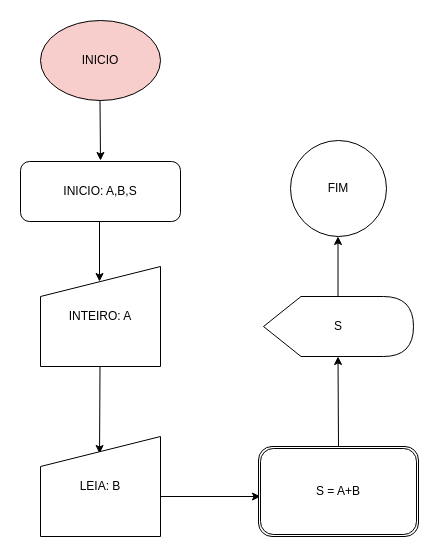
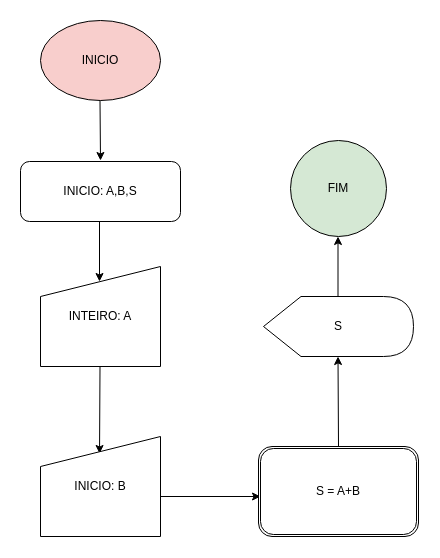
node "FIM": fillcolor #ffffff -> #d5e8d4
node "LEIA: B": label "LEIA: B" -> "INICIO: B"
